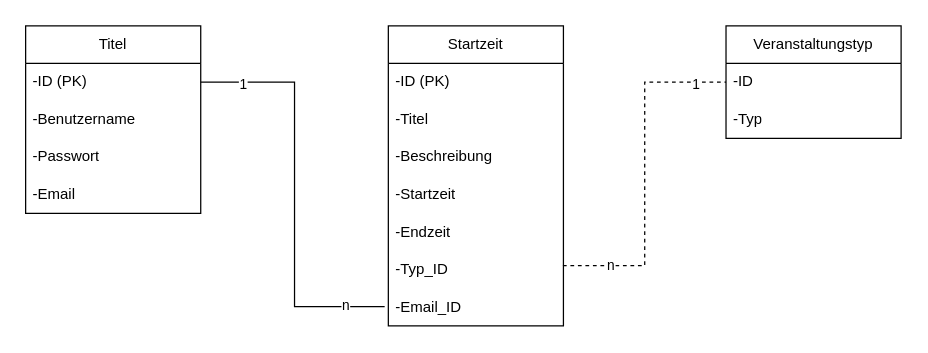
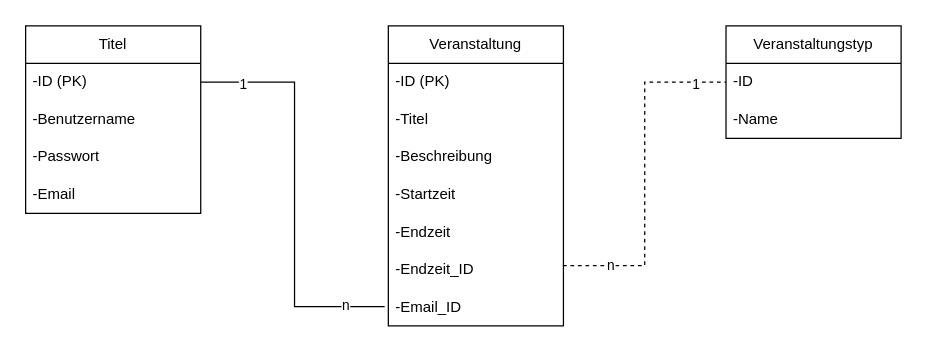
node "Startzeit": label "Startzeit" -> "Veranstaltung"
node "-Typ": label "-Typ" -> "-Name"
node "-Typ_ID": label "-Typ_ID" -> "-Endzeit_ID"
